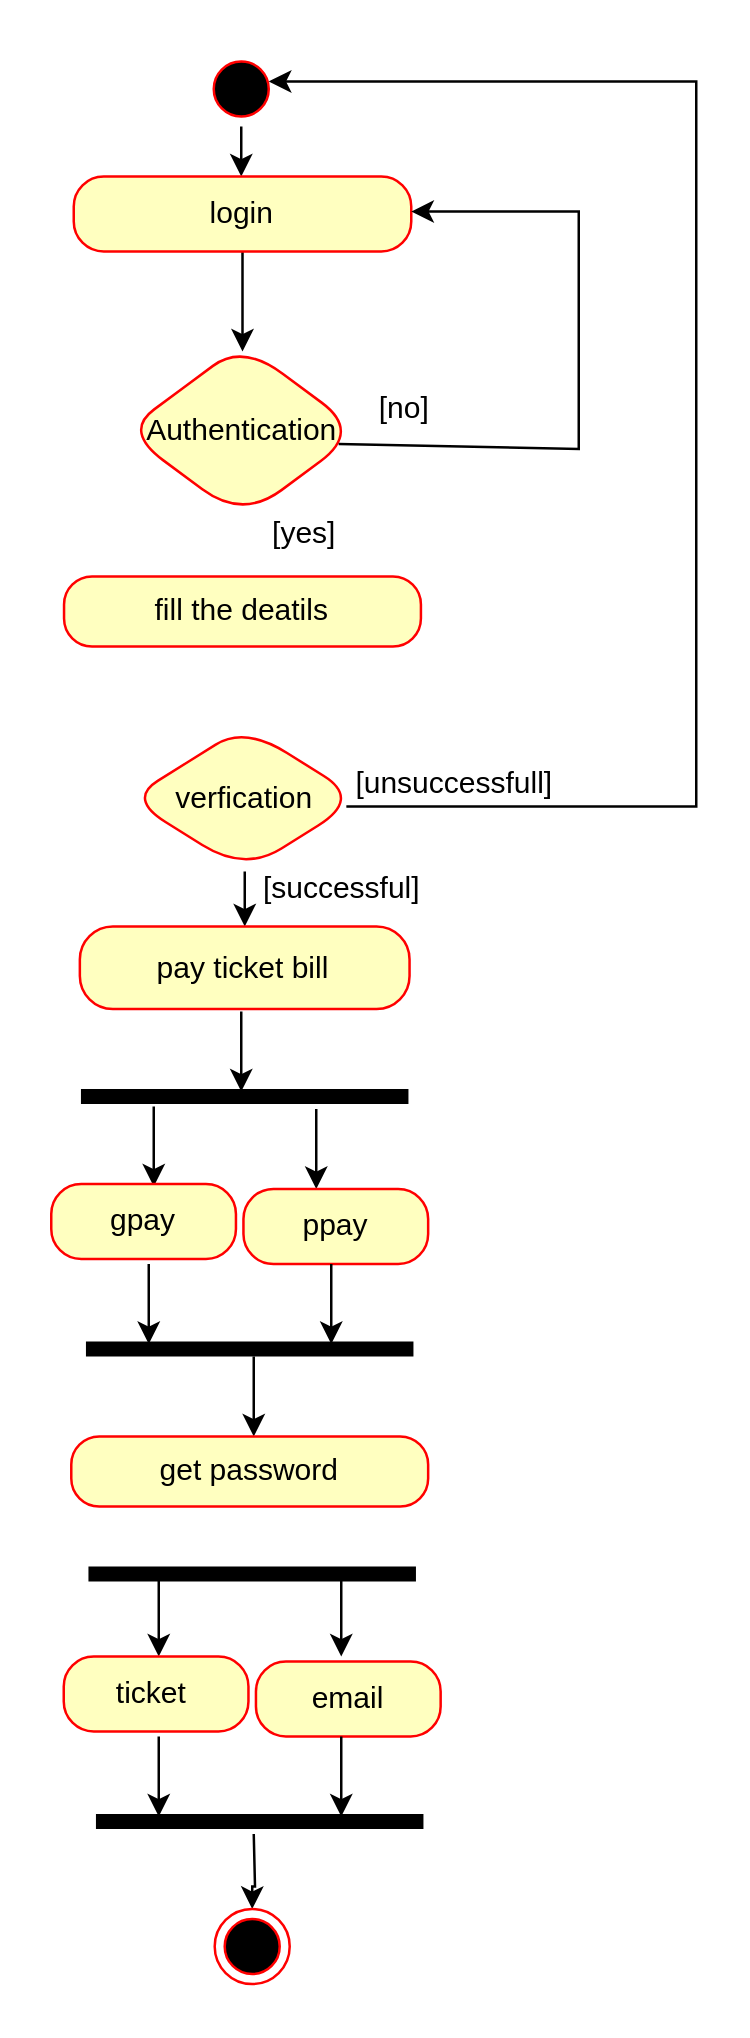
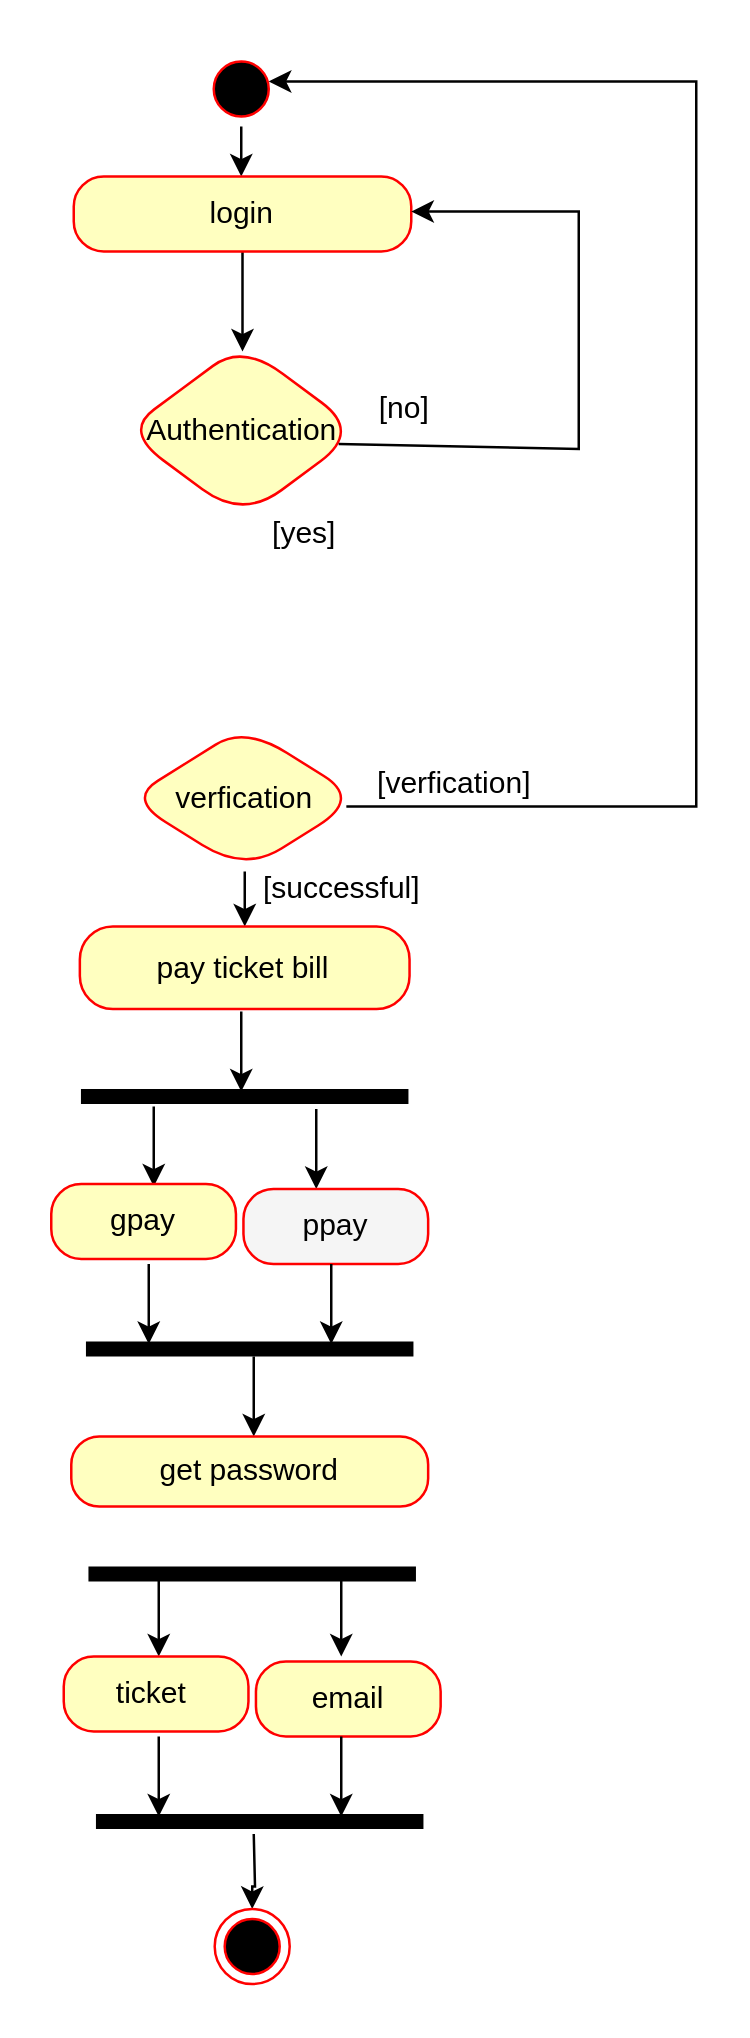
node "fill the deatils": removed
node "[unsuccessfull]": label "[unsuccessfull]" -> "[verfication]"
node "ppay": fillcolor #ffffc0 -> #f5f5f5
